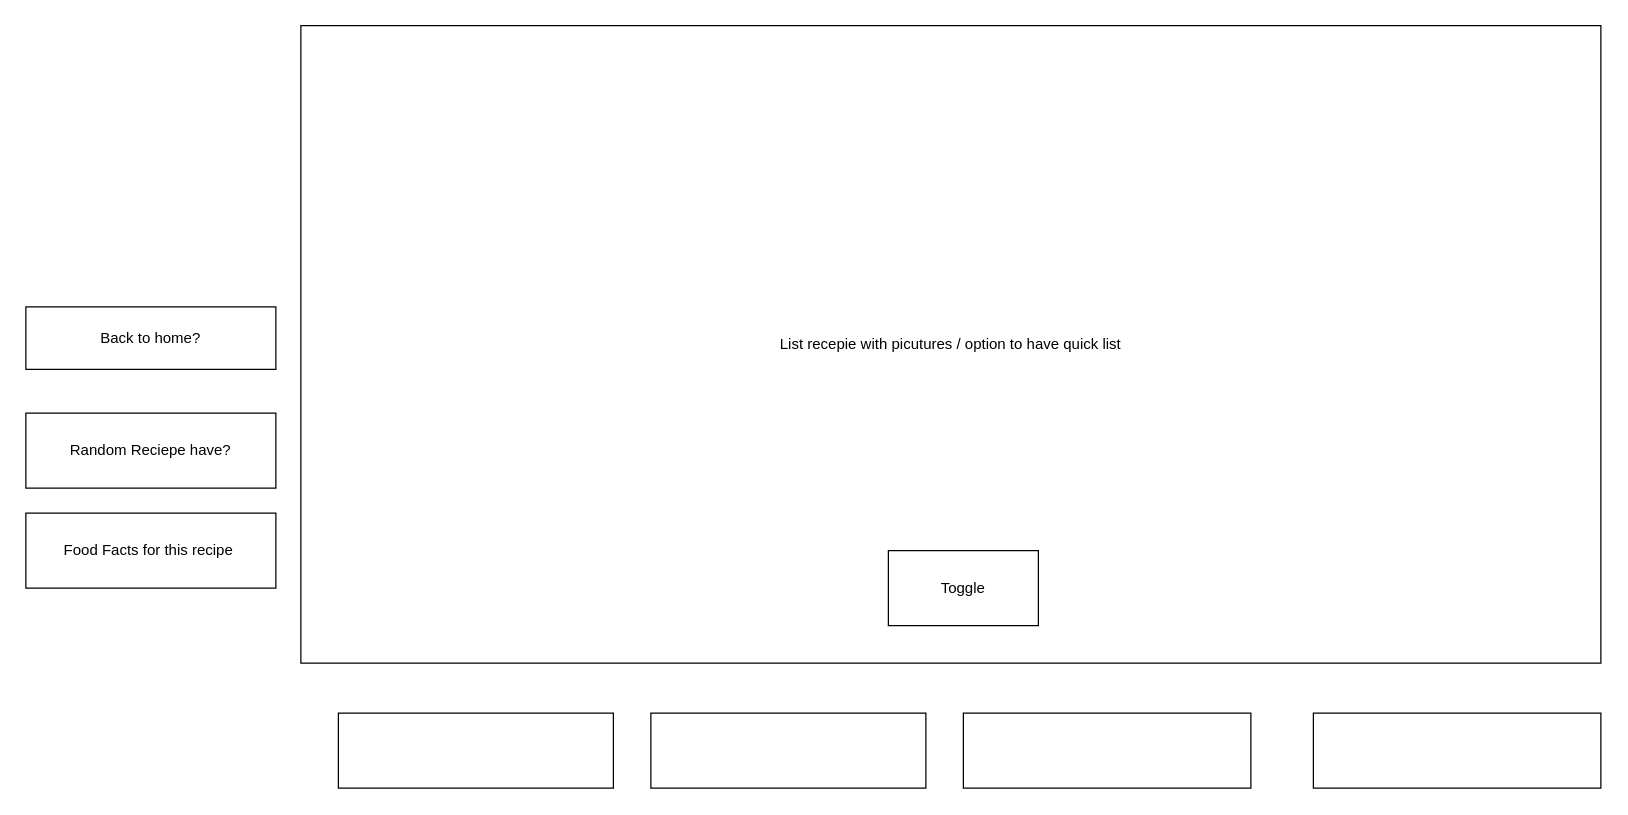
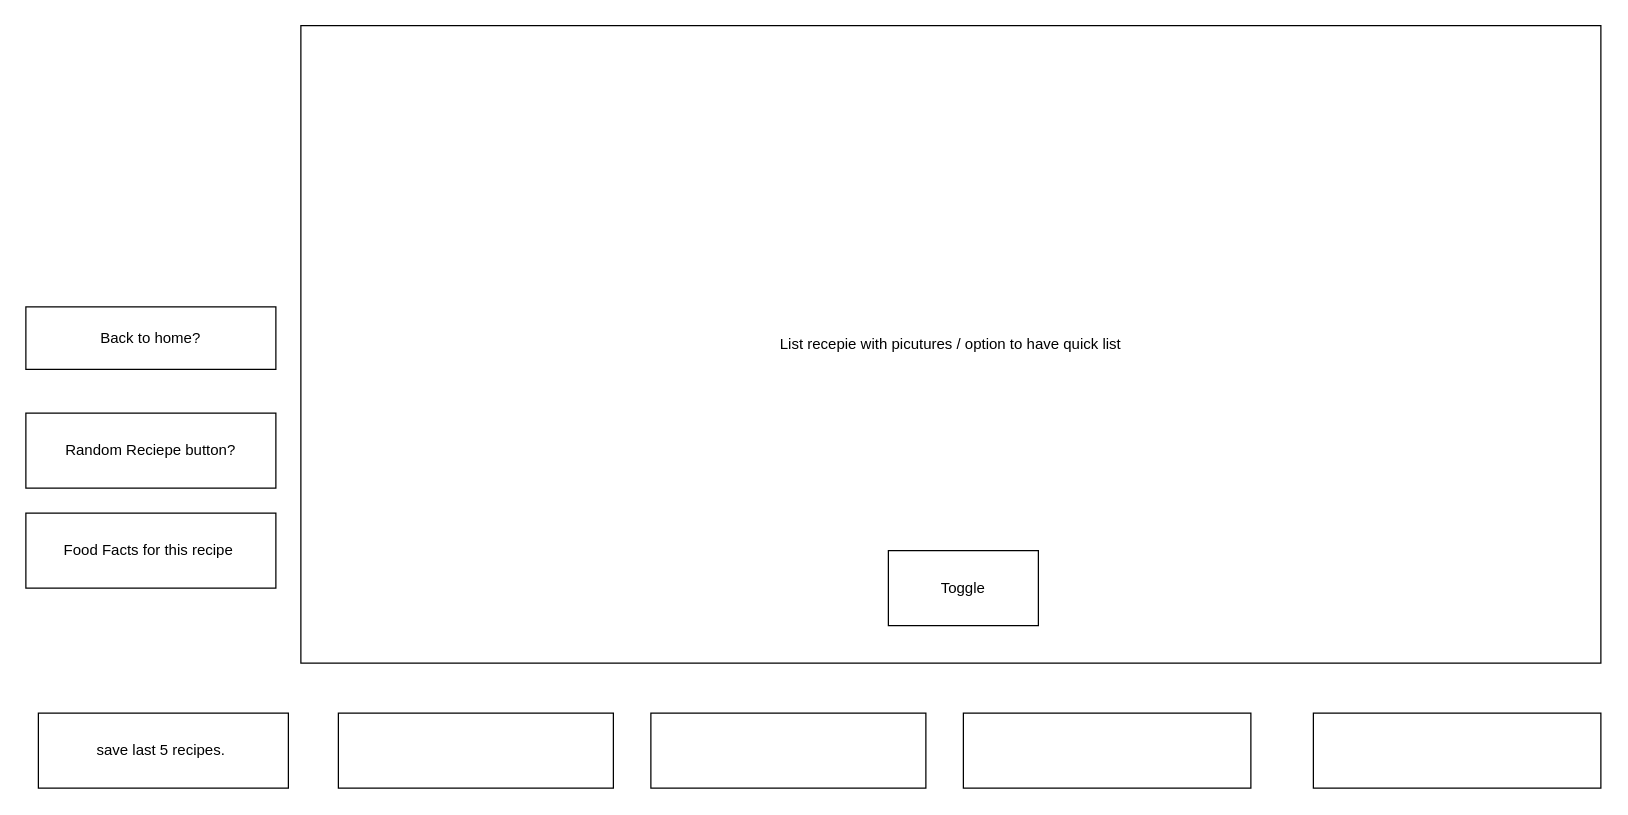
node "Random Reciepe have?": label "Random Reciepe have?" -> "Random Reciepe button?"
node "save last 5 recipes.": added
